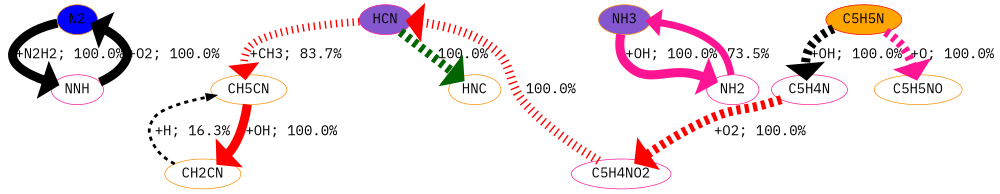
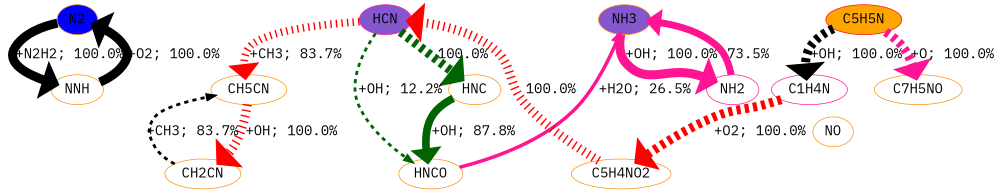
node "NNH": color deeppink -> darkorange
node "C5H4N": label "C5H4N" -> "C1H4N"
node "C5H5NO": label "C5H5NO" -> "C7H5NO"
edge "CH2CN" -> "CH5CN": label "+H; 16.3%" -> "+CH3; 83.7%"
edge "CH5CN" -> "CH2CN": style solid -> dotted
node "NO": added
node "HNCO": added
node "C5H4NO2": color deeppink -> darkorange
